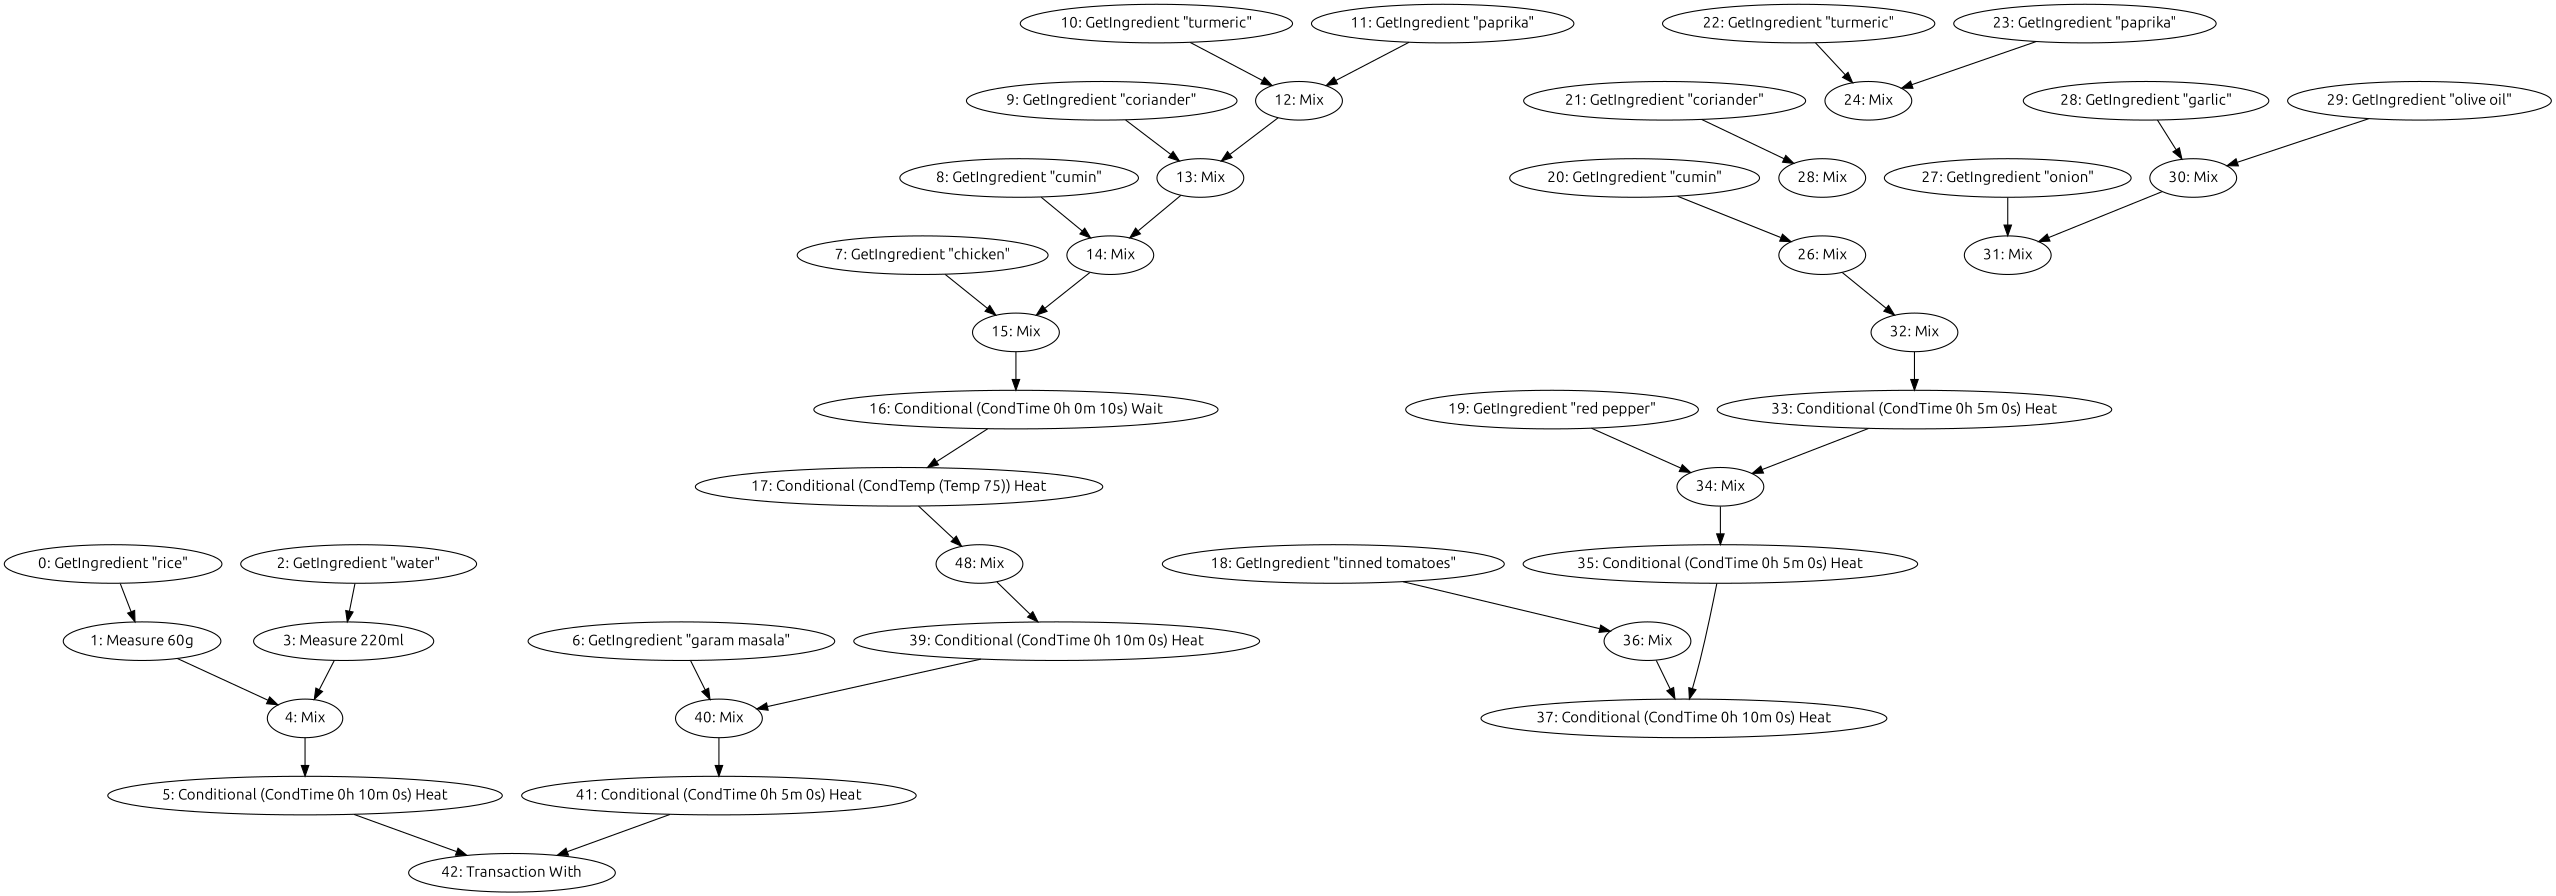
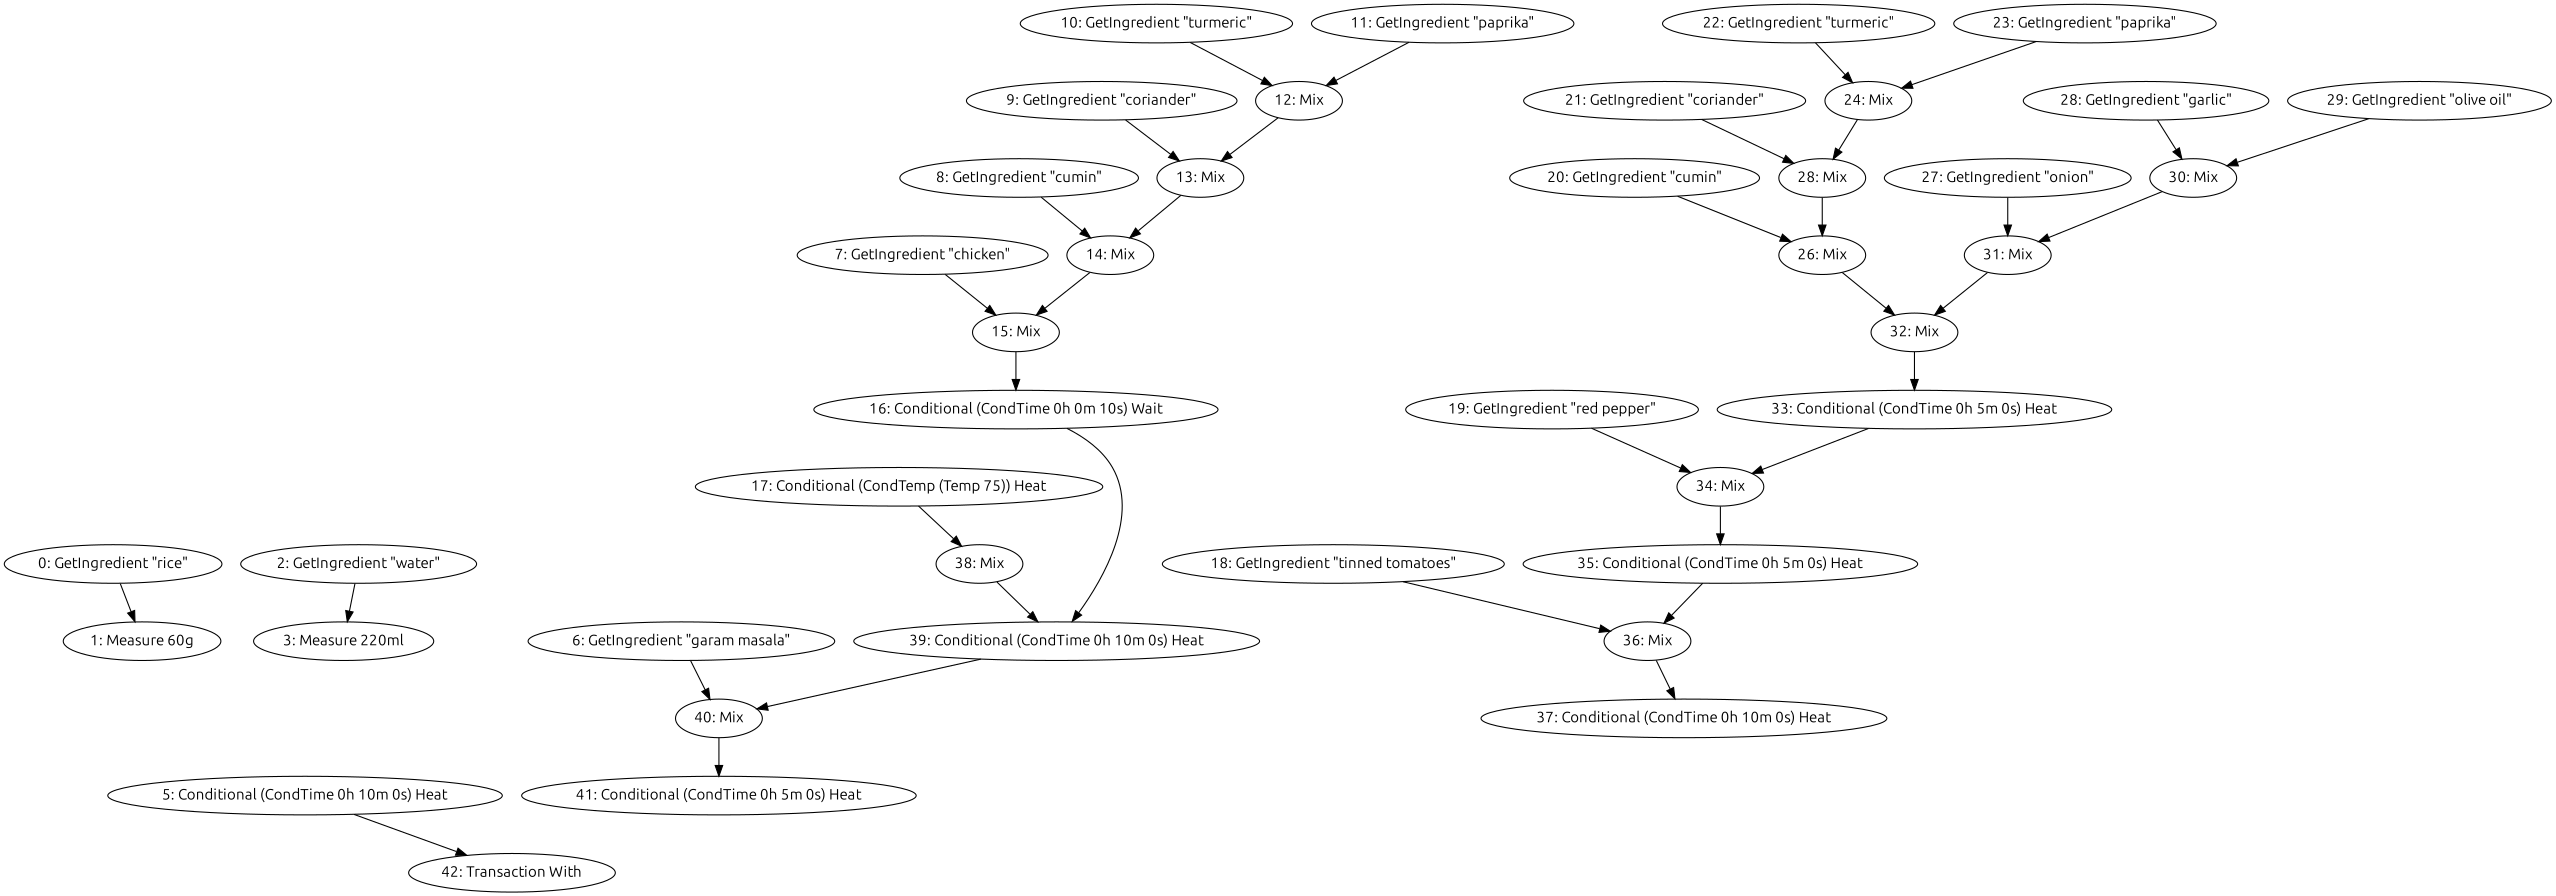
edge "24: Mix" -> "28: Mix": added
edge "28: Mix" -> "26: Mix": added
edge "31: Mix" -> "32: Mix": added
edge "16: Conditional (CondTime 0h 0m 10s) Wait" -> "17: Conditional (CondTemp (Temp 75)) Heat": now "16: Conditional (CondTime 0h 0m 10s) Wait" -> "39: Conditional (CondTime 0h 10m 0s) Heat"
node "48: Mix": label "48: Mix" -> "38: Mix"
edge "35: Conditional (CondTime 0h 5m 0s) Heat" -> "37: Conditional (CondTime 0h 10m 0s) Heat": now "35: Conditional (CondTime 0h 5m 0s) Heat" -> "36: Mix"
node "4: Mix": removed
edge "41: Conditional (CondTime 0h 5m 0s) Heat" -> "42: Transaction With": removed
